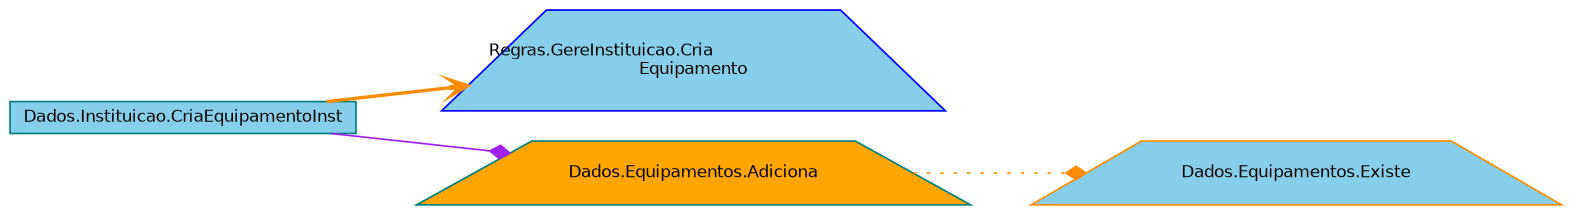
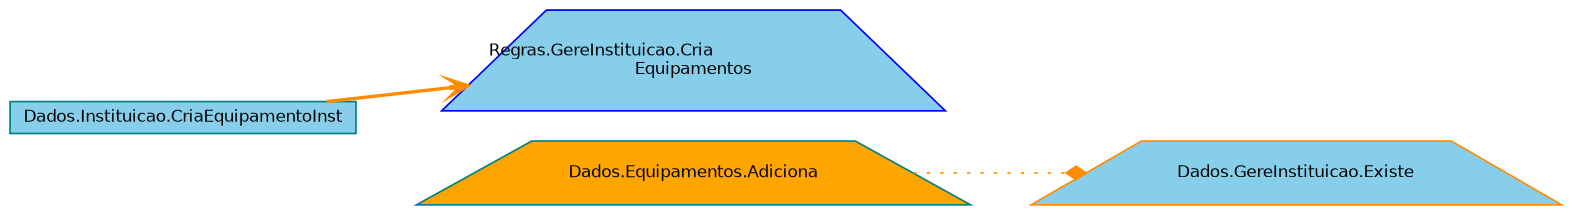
node "Regras.GereInstituicao.Cria Equipamento": label "Regras.GereInstituicao.Cria Equipamento" -> "Regras.GereInstituicao.Cria Equipamentos"
edge "Dados.Instituicao.CriaEquipamentoInst" -> "Dados.Equipamentos.Adiciona": removed
node "Dados.Equipamentos.Existe": label "Dados.Equipamentos.Existe" -> "Dados.GereInstituicao.Existe"
